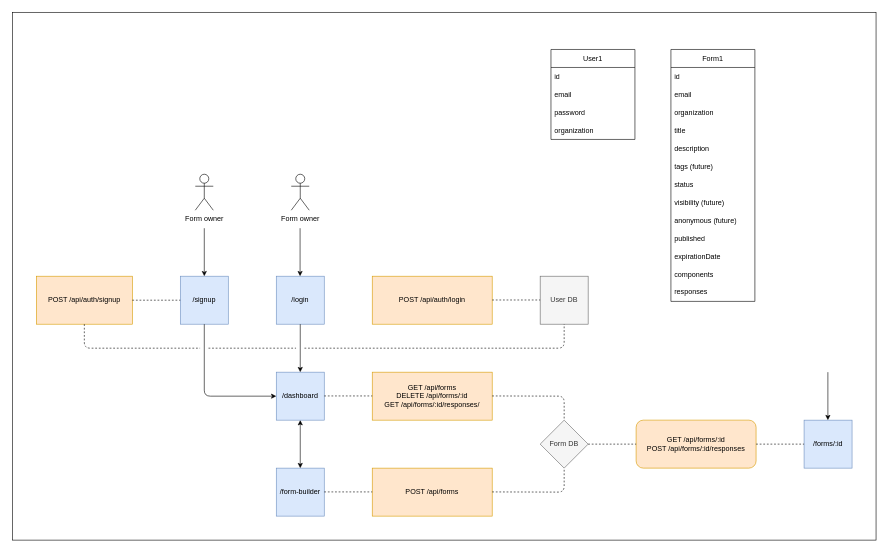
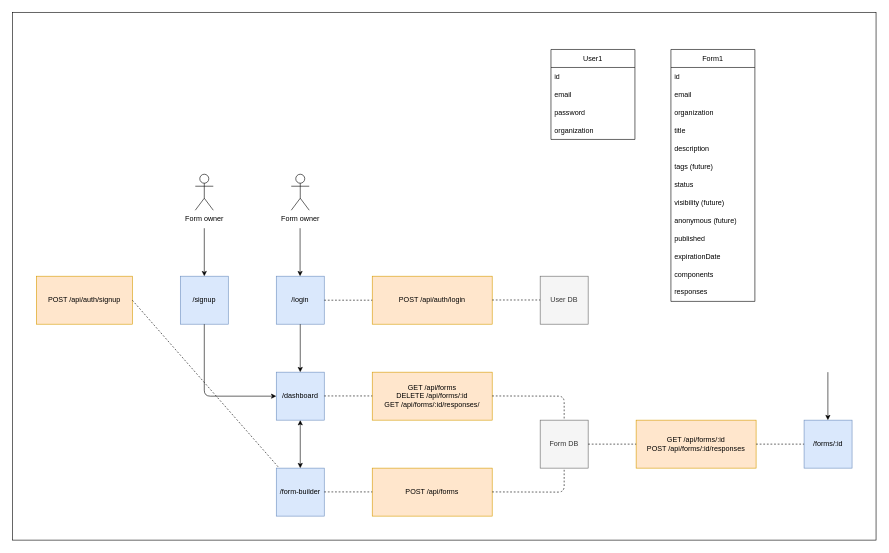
edge "POST /api/auth/signup" -- "/signup": now "POST /api/auth/signup" -- "/form-builder"
edge "/login" -- "POST /api/auth/login": added
edge "POST /api/auth/signup" -- "User DB": removed
node "Form DB": shape diamond -> rectangle
node "GET /api/forms/:id POST /api/forms/:id/responses": shape rounded rectangle -> rectangle
